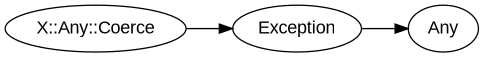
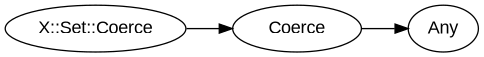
node "X::Any::Coerce": label "X::Any::Coerce" -> "X::Set::Coerce"
node "Exception": label "Exception" -> "Coerce"
